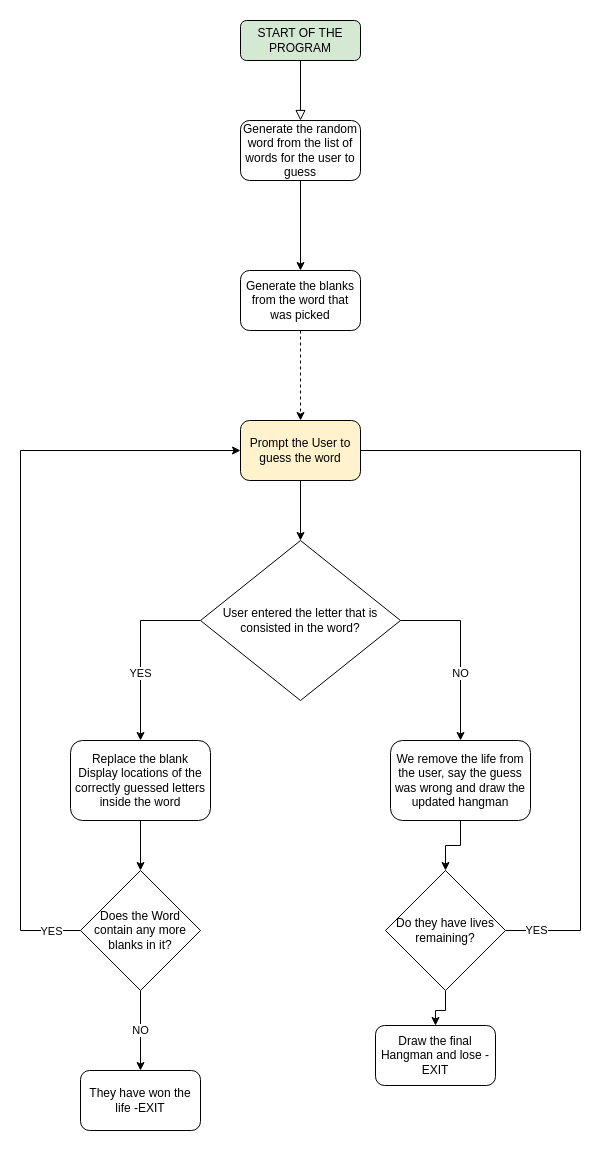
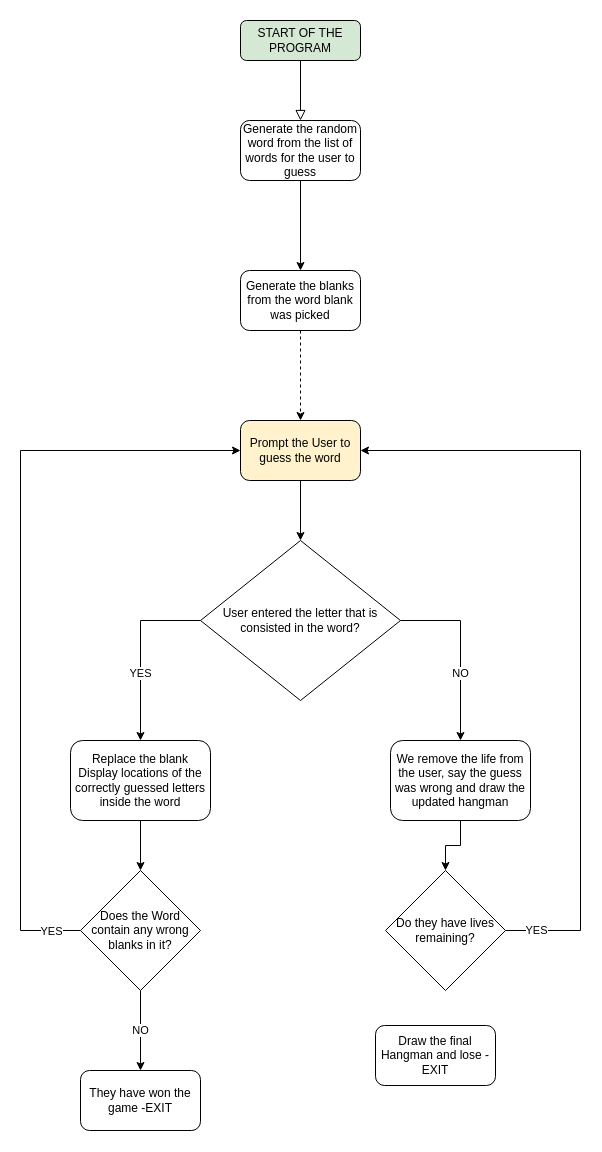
node "Generate the blanks from the word that was picked": label "Generate the blanks from the word that was picked" -> "Generate the blanks from the word blank was picked"
edge "Prompt the User to guess the word" -- "Do they have lives remaining?": arrowhead none -> classic
node "Does the Word contain any more blanks in it?": label "Does the Word contain any more blanks in it?" -> "Does the Word contain any wrong blanks in it?"
edge "Do they have lives remaining?" -> "Draw the final Hangman and lose - EXIT": removed
node "They have won the life -EXIT": label "They have won the life -EXIT" -> "They have won the game -EXIT"
